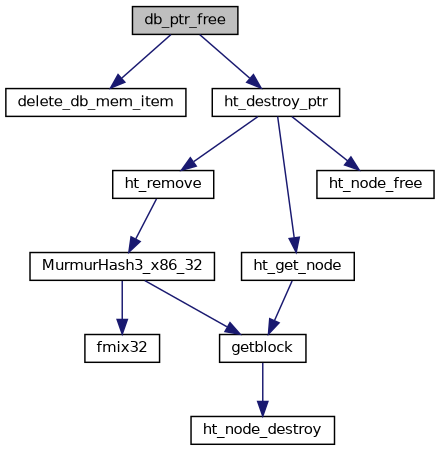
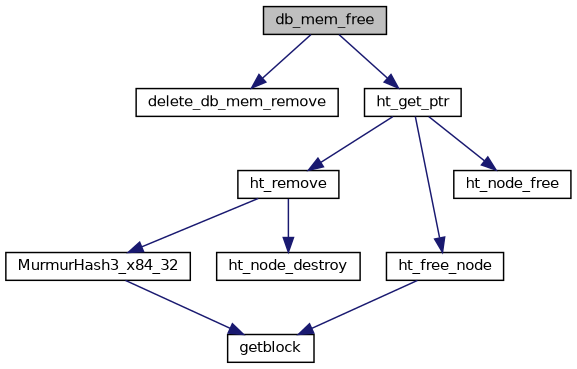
node "db_ptr_free": label "db_ptr_free" -> "db_mem_free"
node "delete_db_mem_item": label "delete_db_mem_item" -> "delete_db_mem_remove"
node "ht_destroy_ptr": label "ht_destroy_ptr" -> "ht_get_ptr"
node "MurmurHash3_x86_32": label "MurmurHash3_x86_32" -> "MurmurHash3_x84_32"
node "ht_get_node": label "ht_get_node" -> "ht_free_node"
node "fmix32": removed
edge "getblock" -> "ht_node_destroy": now "ht_remove" -> "ht_node_destroy"
